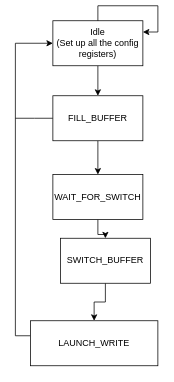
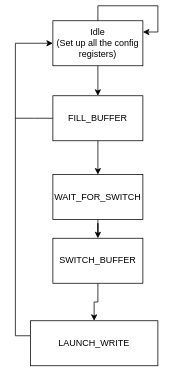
node "SWITCH_BUFFER": moved (105, 261) -> (98, 261)
